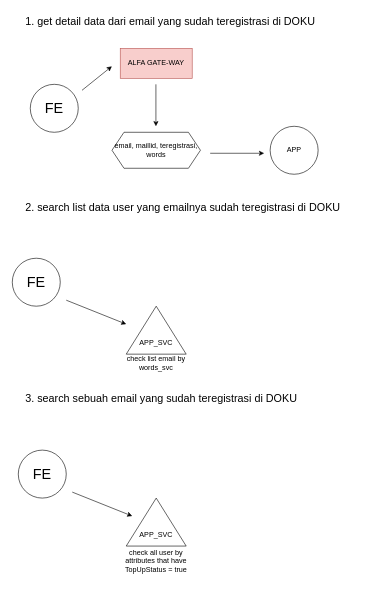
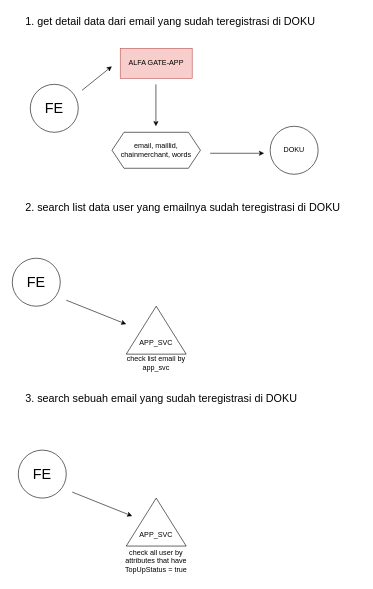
node "ALFA GATE-WAY": label "ALFA GATE-WAY" -> "ALFA GATE-APP"
node "email, maillid, teregistrasi, words": label "email, maillid, teregistrasi, words" -> "email, maillid, chainmerchant, words"
node "APP": label "APP" -> "DOKU"
node "check list email by words_svc": label "check list email by words_svc" -> "check list email by app_svc"
